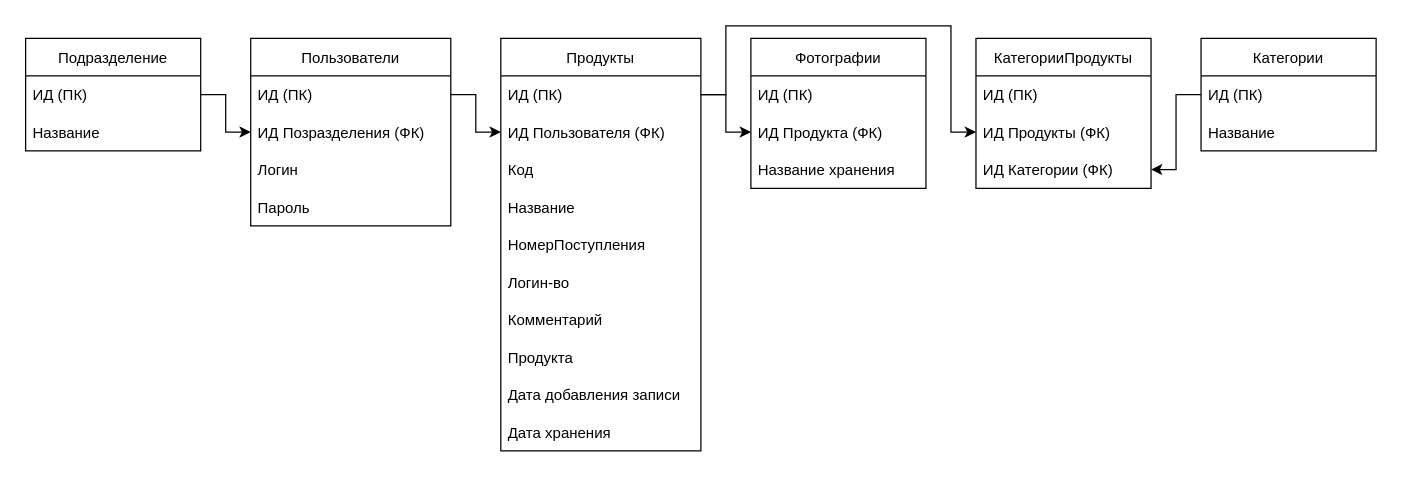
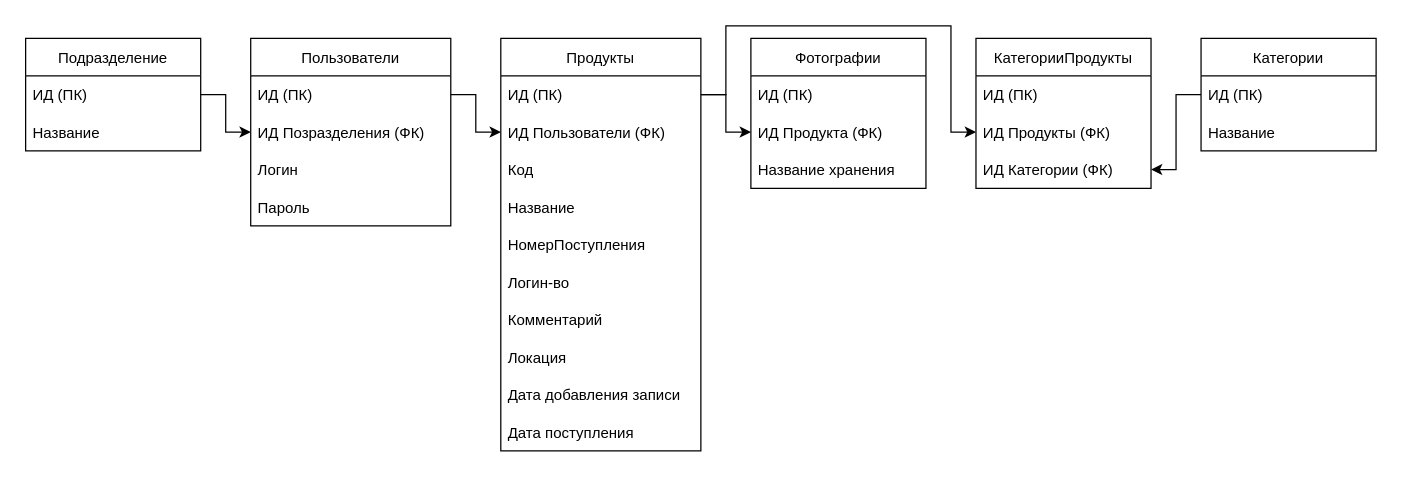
node "ИД Пользователя (ФК)": label "ИД Пользователя (ФК)" -> "ИД Пользователи (ФК)"
node "Продукта": label "Продукта" -> "Локация"
node "Дата хранения": label "Дата хранения" -> "Дата поступления"
